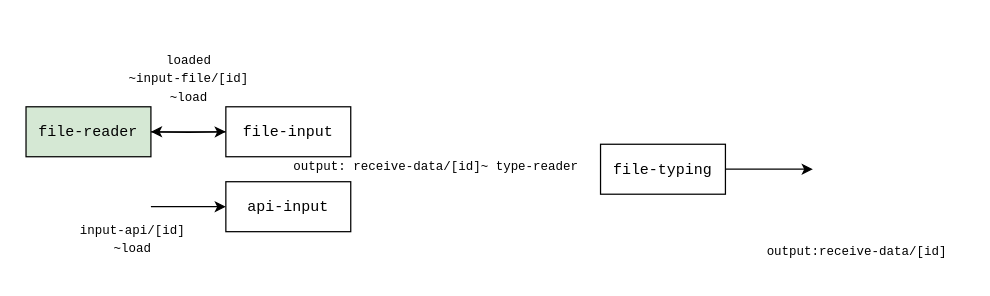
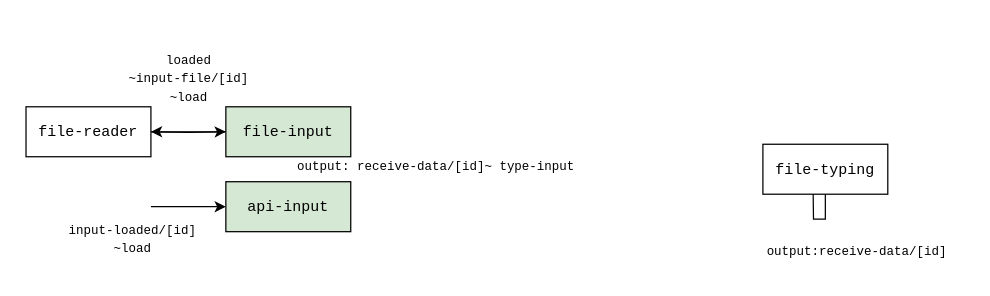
node "file-reader": fillcolor #d5e8d4 -> #ffffff
node "file-input": fillcolor #ffffff -> #d5e8d4
node "output: receive-data/[id]~ type-reader": label "output: receive-data/[id]~ type-reader" -> "output: receive-data/[id]~ type-input"
node "file-typing": moved (663, 169) -> (826, 169)
node "api-input": fillcolor #ffffff -> #d5e8d4
node "input-api/[id] ~load": label "input-api/[id] ~load" -> "input-loaded/[id] ~load"
